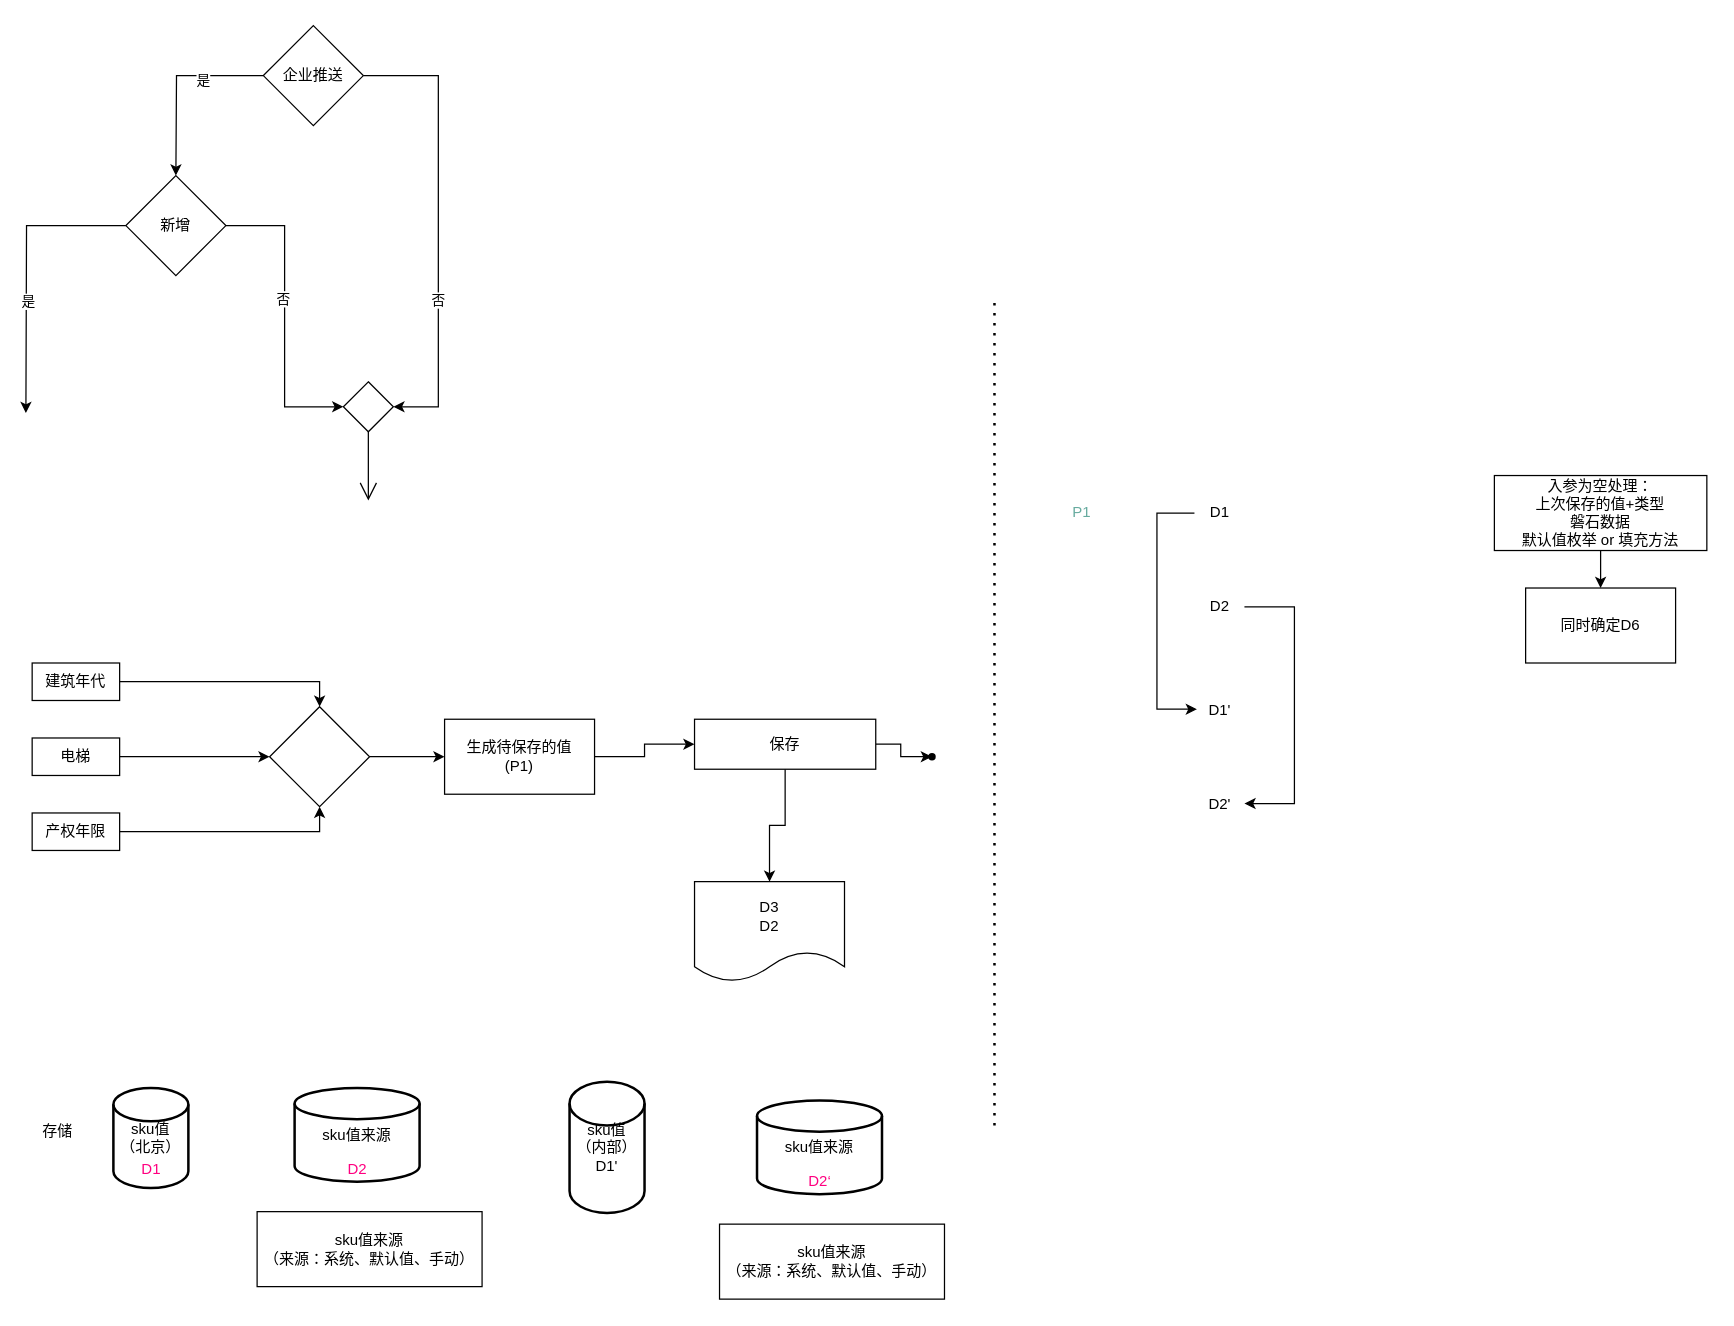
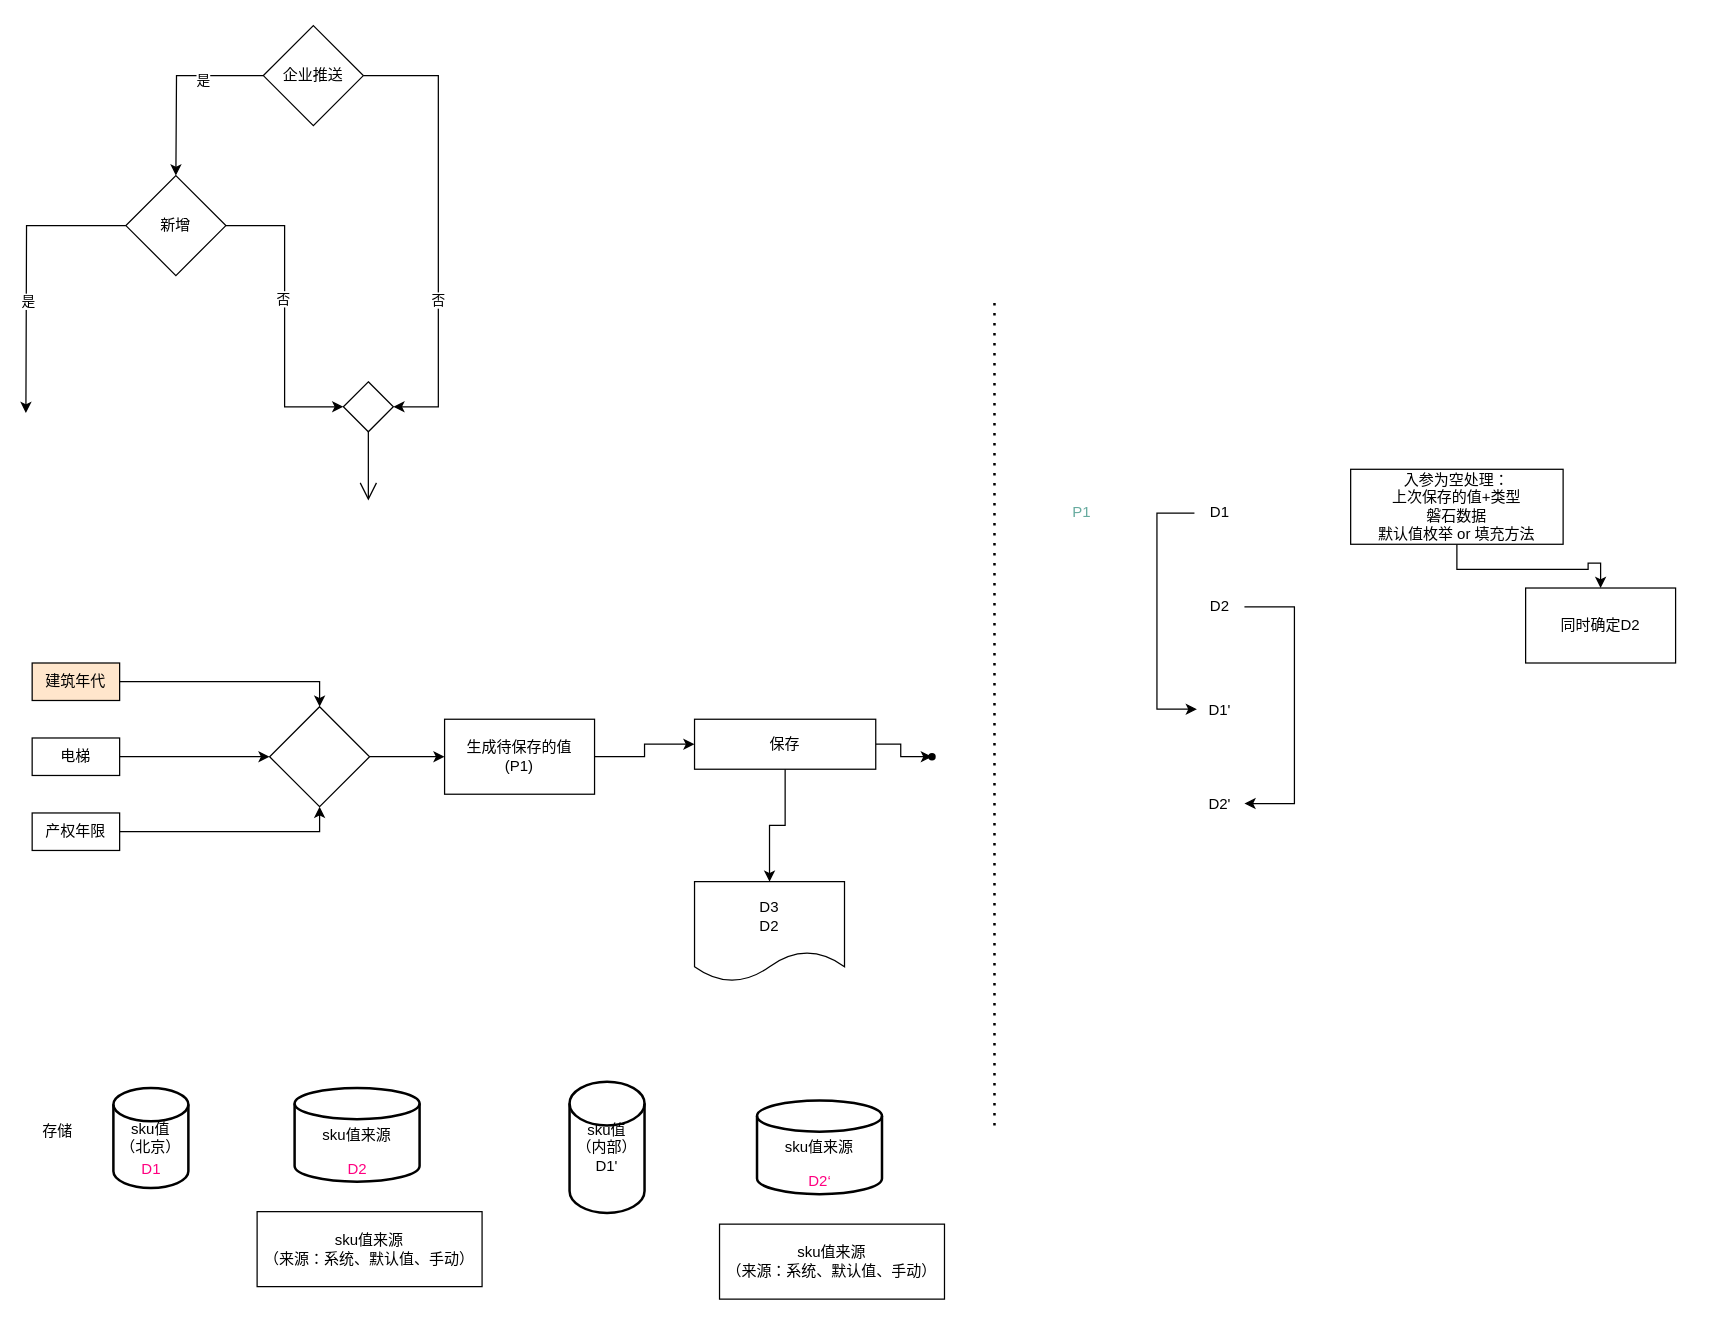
node "入参为空处理： 上次保存的值+类型 磐石数据 默认值枚举 or 填充方法": moved (1601, 513) -> (1457, 507)
node "同时确定D6": label "同时确定D6" -> "同时确定D2"
node "建筑年代": fillcolor #ffffff -> #ffe6cc
